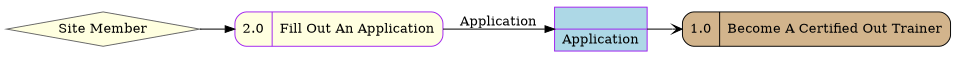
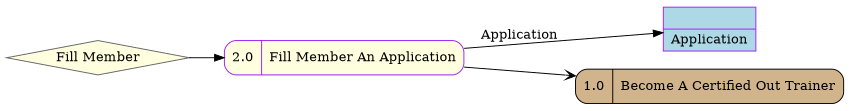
node "Site Member": label "Site Member" -> "Fill Member"
node "2.0": text "Fill Out An Application" -> "Fill Member An Application"
edge "Application" -> "1.0": now "2.0" -> "1.0"
